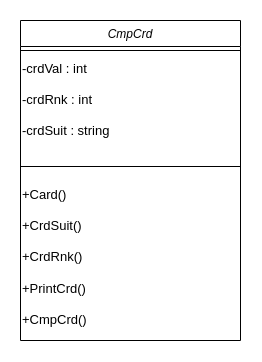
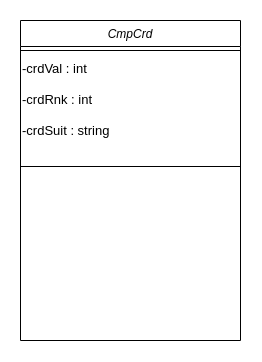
node "+Card() +CrdSuit() +CrdRnk() +PrintCrd() +CmpCrd()": removed
